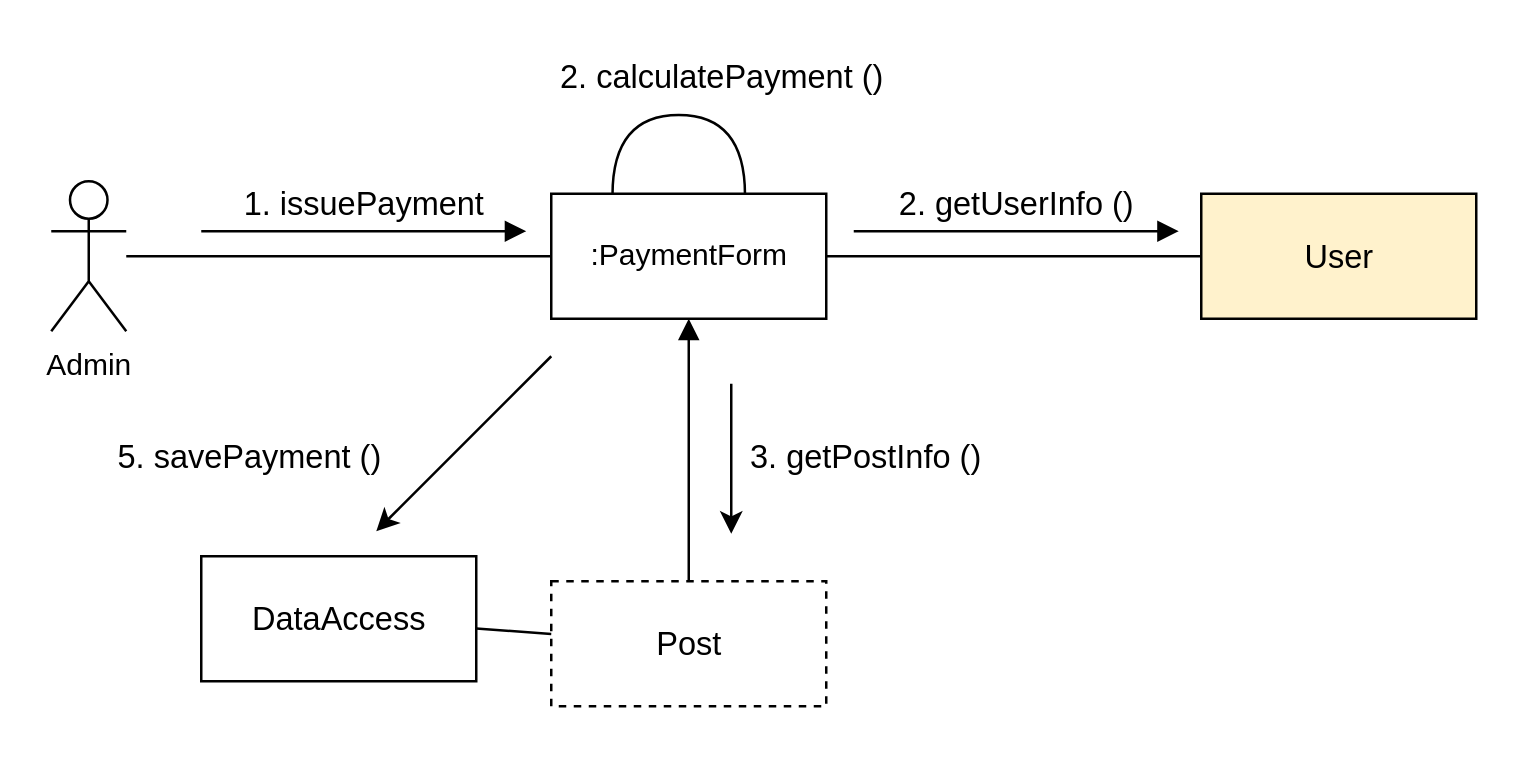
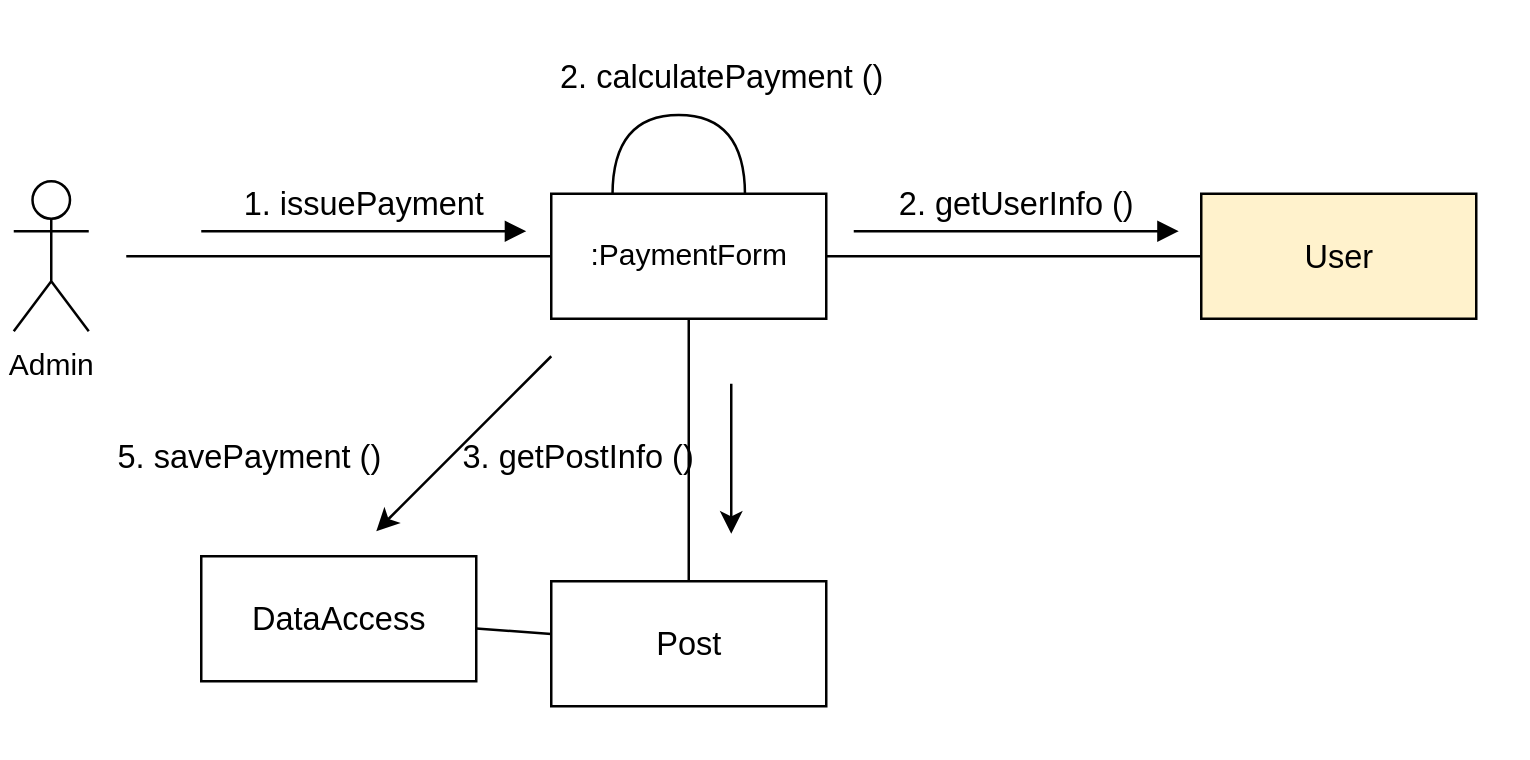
node "Admin": moved (89, 256) -> (51, 256)
edge "Post" -> ":PaymentForm": arrowhead block -> none
node "3. getPostInfo ()": moved (884, 456) -> (596, 456)
node "Post": style dashed -> solid
